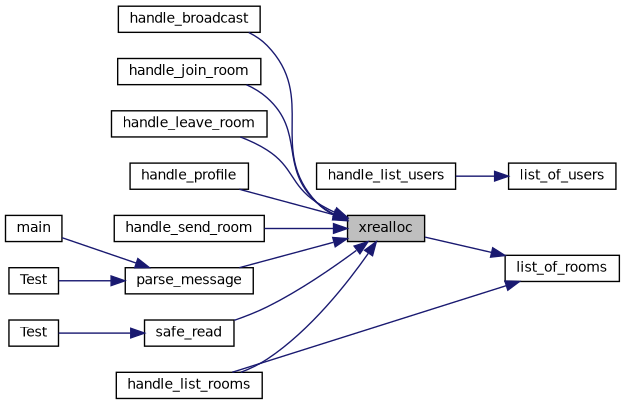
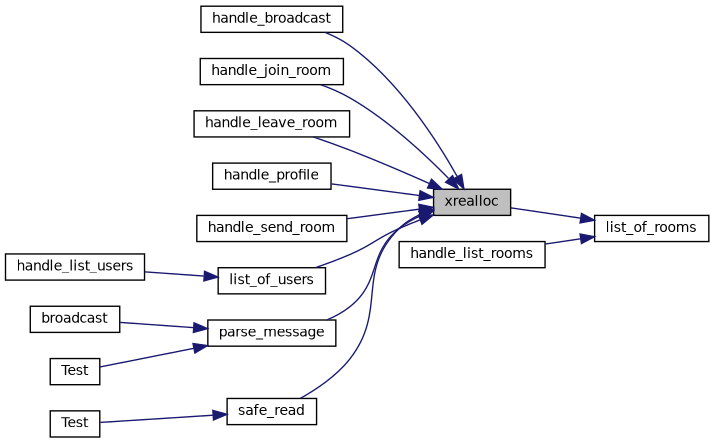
node "main": label "main" -> "broadcast"
edge "handle_list_rooms" -> "xrealloc": now "list_of_users" -> "xrealloc"
